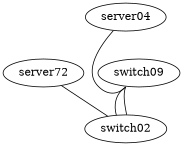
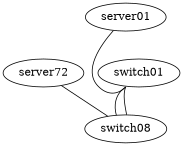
node "server04": label "server04" -> "server01"
node "switch09": label "switch09" -> "switch01"
node "switch02": label "switch02" -> "switch08"
